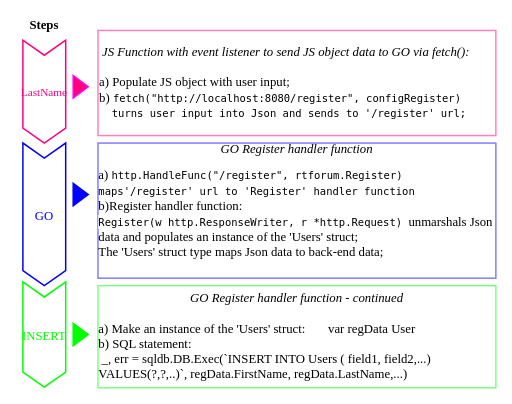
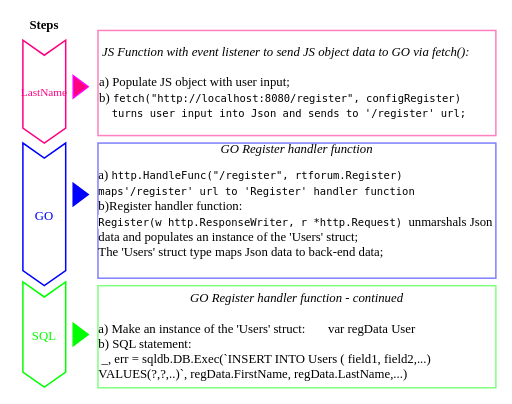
node "INSERT": label "INSERT" -> "SQL"
